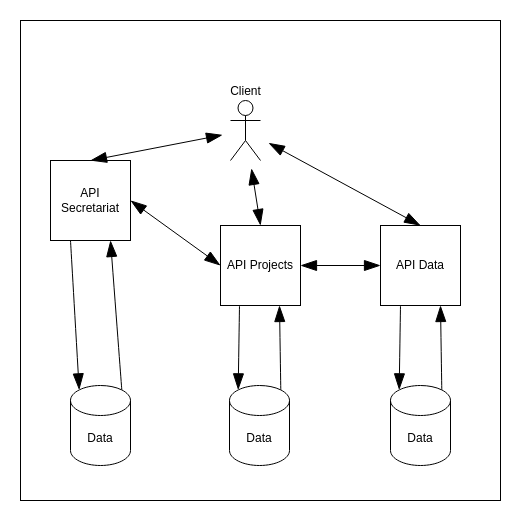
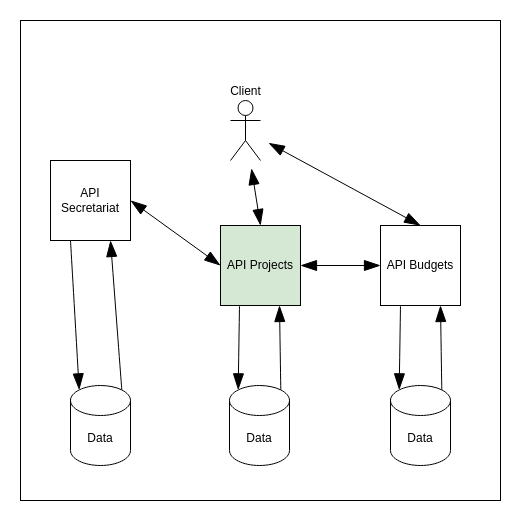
edge "Client" -- "API Secretariat": removed
node "API Projects": fillcolor #ffffff -> #d5e8d4
node "API Data": label "API Data" -> "API Budgets"
